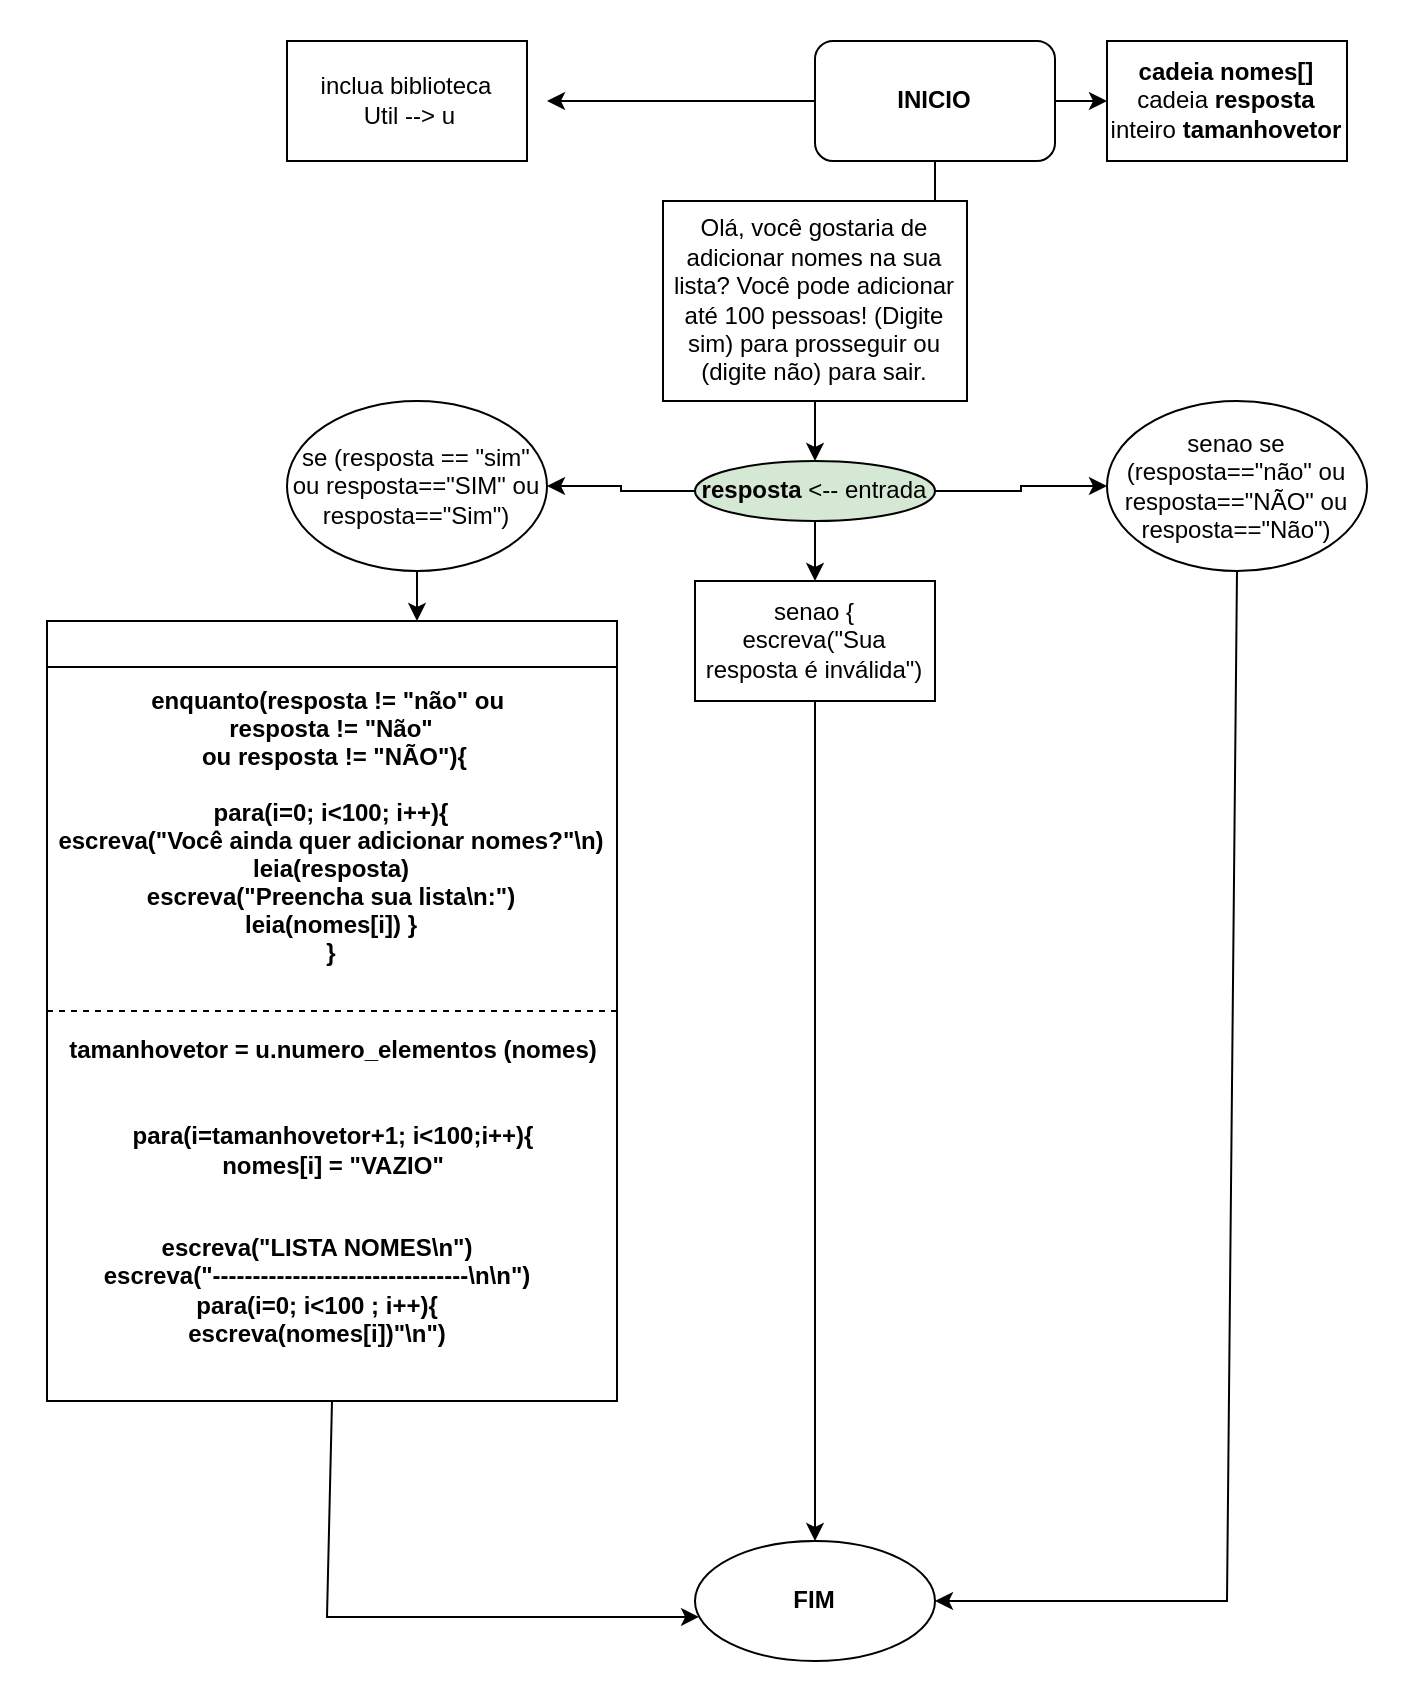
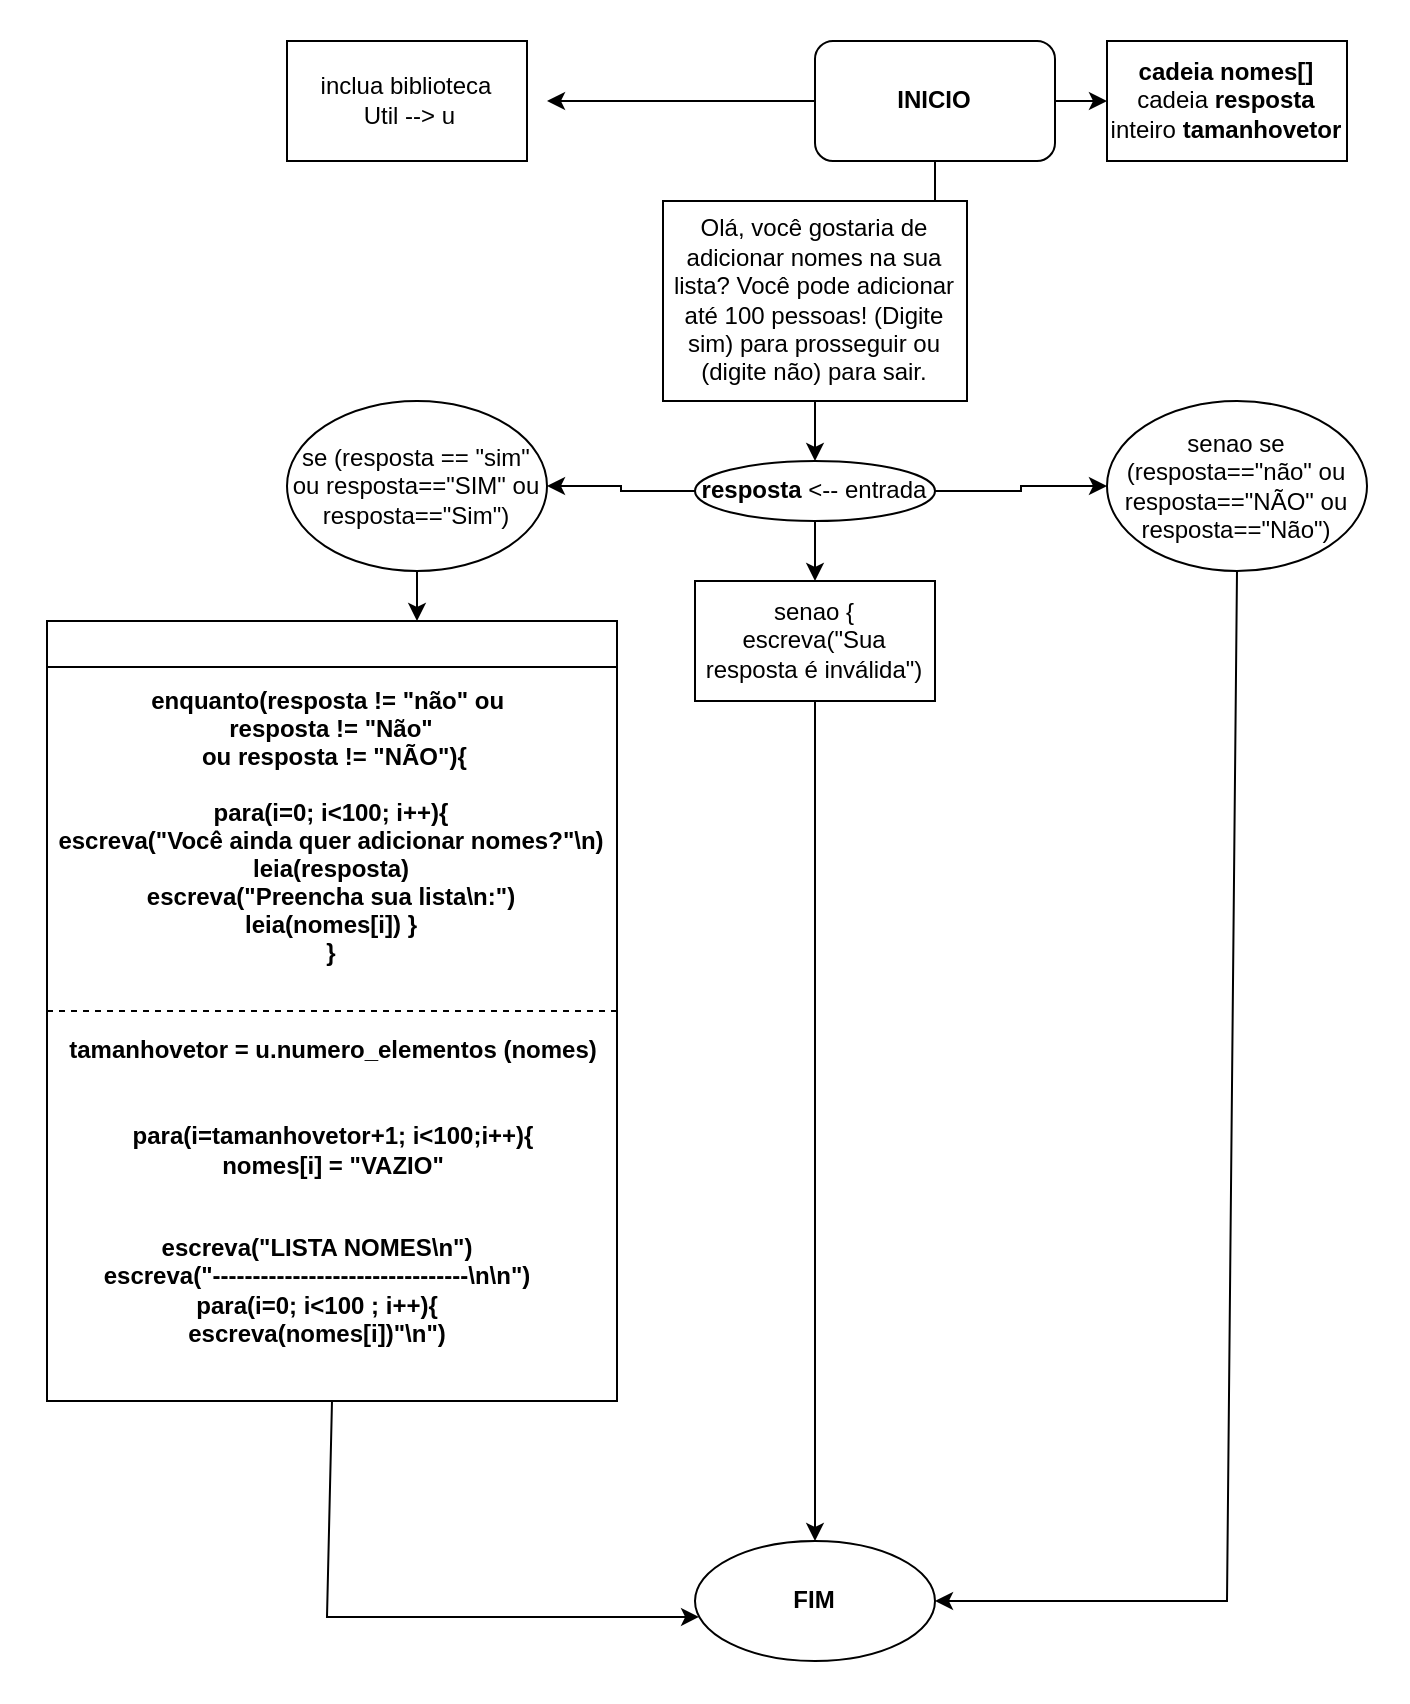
node "resposta <-- entrada": fillcolor #d5e8d4 -> #ffffff
